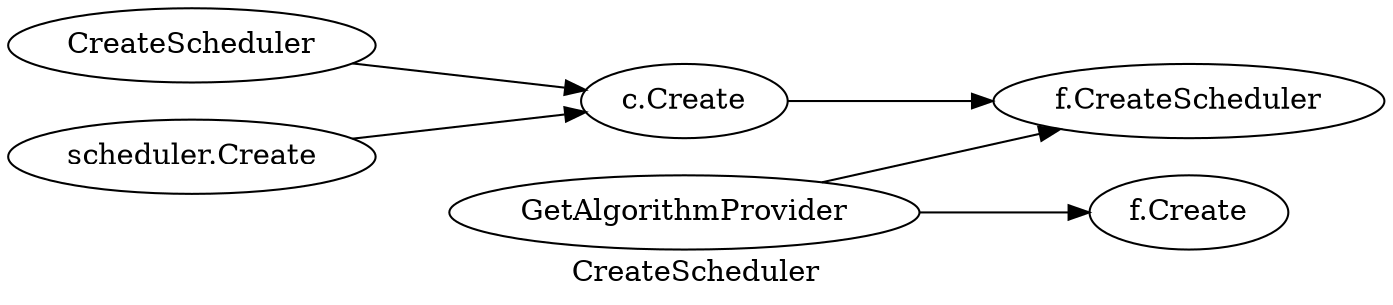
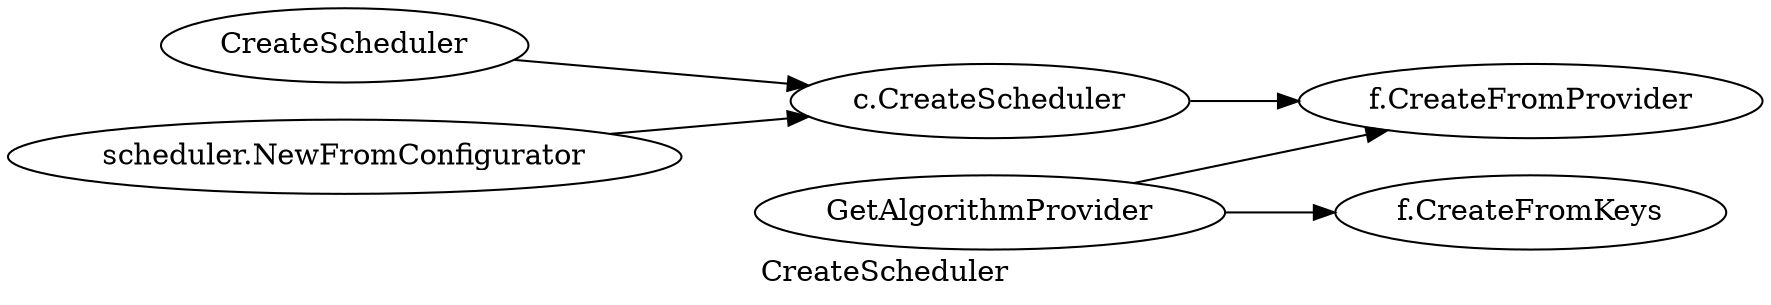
node "c.Create": label "c.Create" -> "c.CreateScheduler"
node "f.CreateScheduler": label "f.CreateScheduler" -> "f.CreateFromProvider"
node "scheduler.Create": label "scheduler.Create" -> "scheduler.NewFromConfigurator"
node "f.Create": label "f.Create" -> "f.CreateFromKeys"
